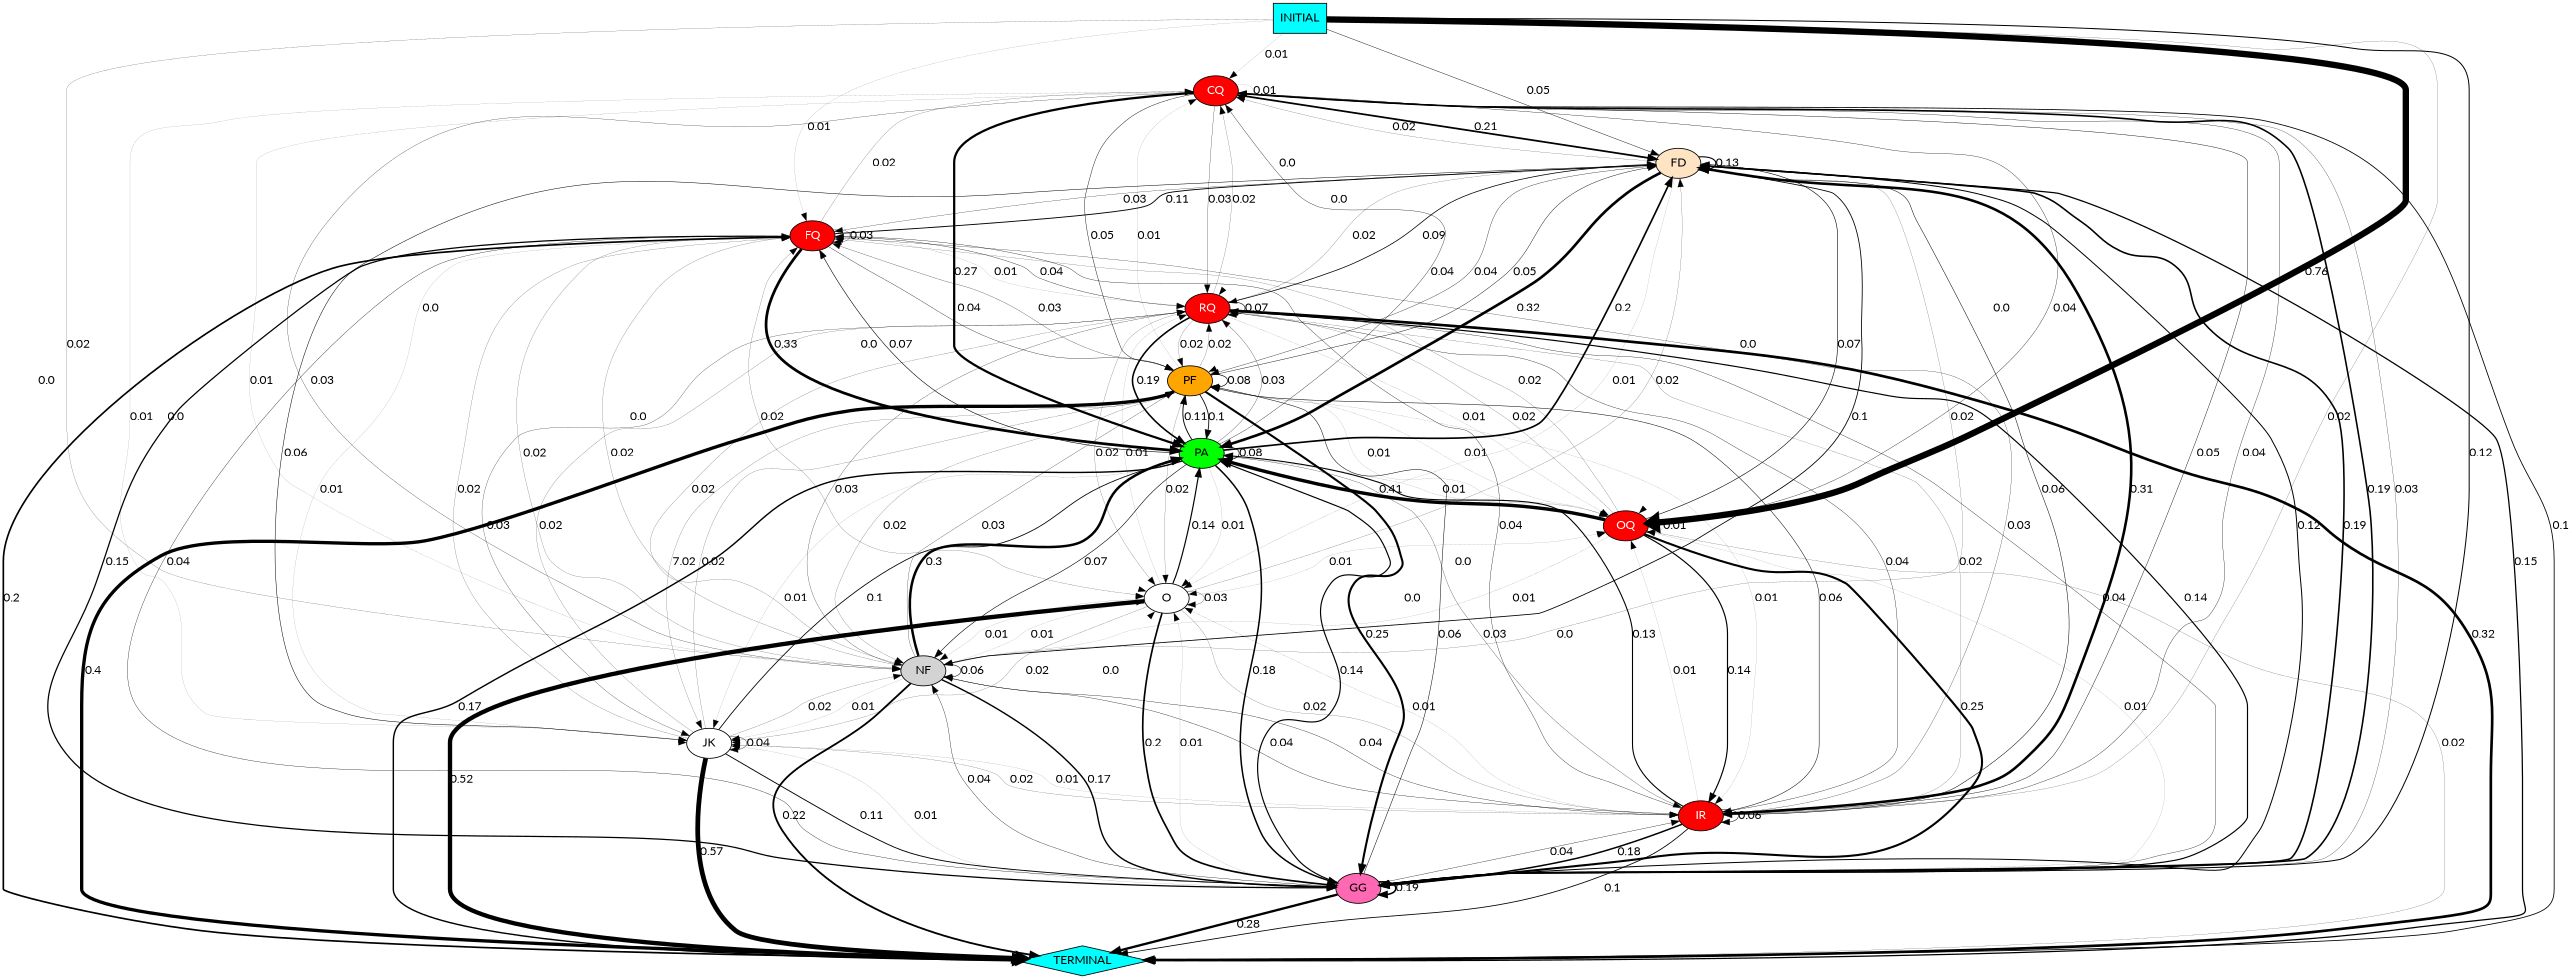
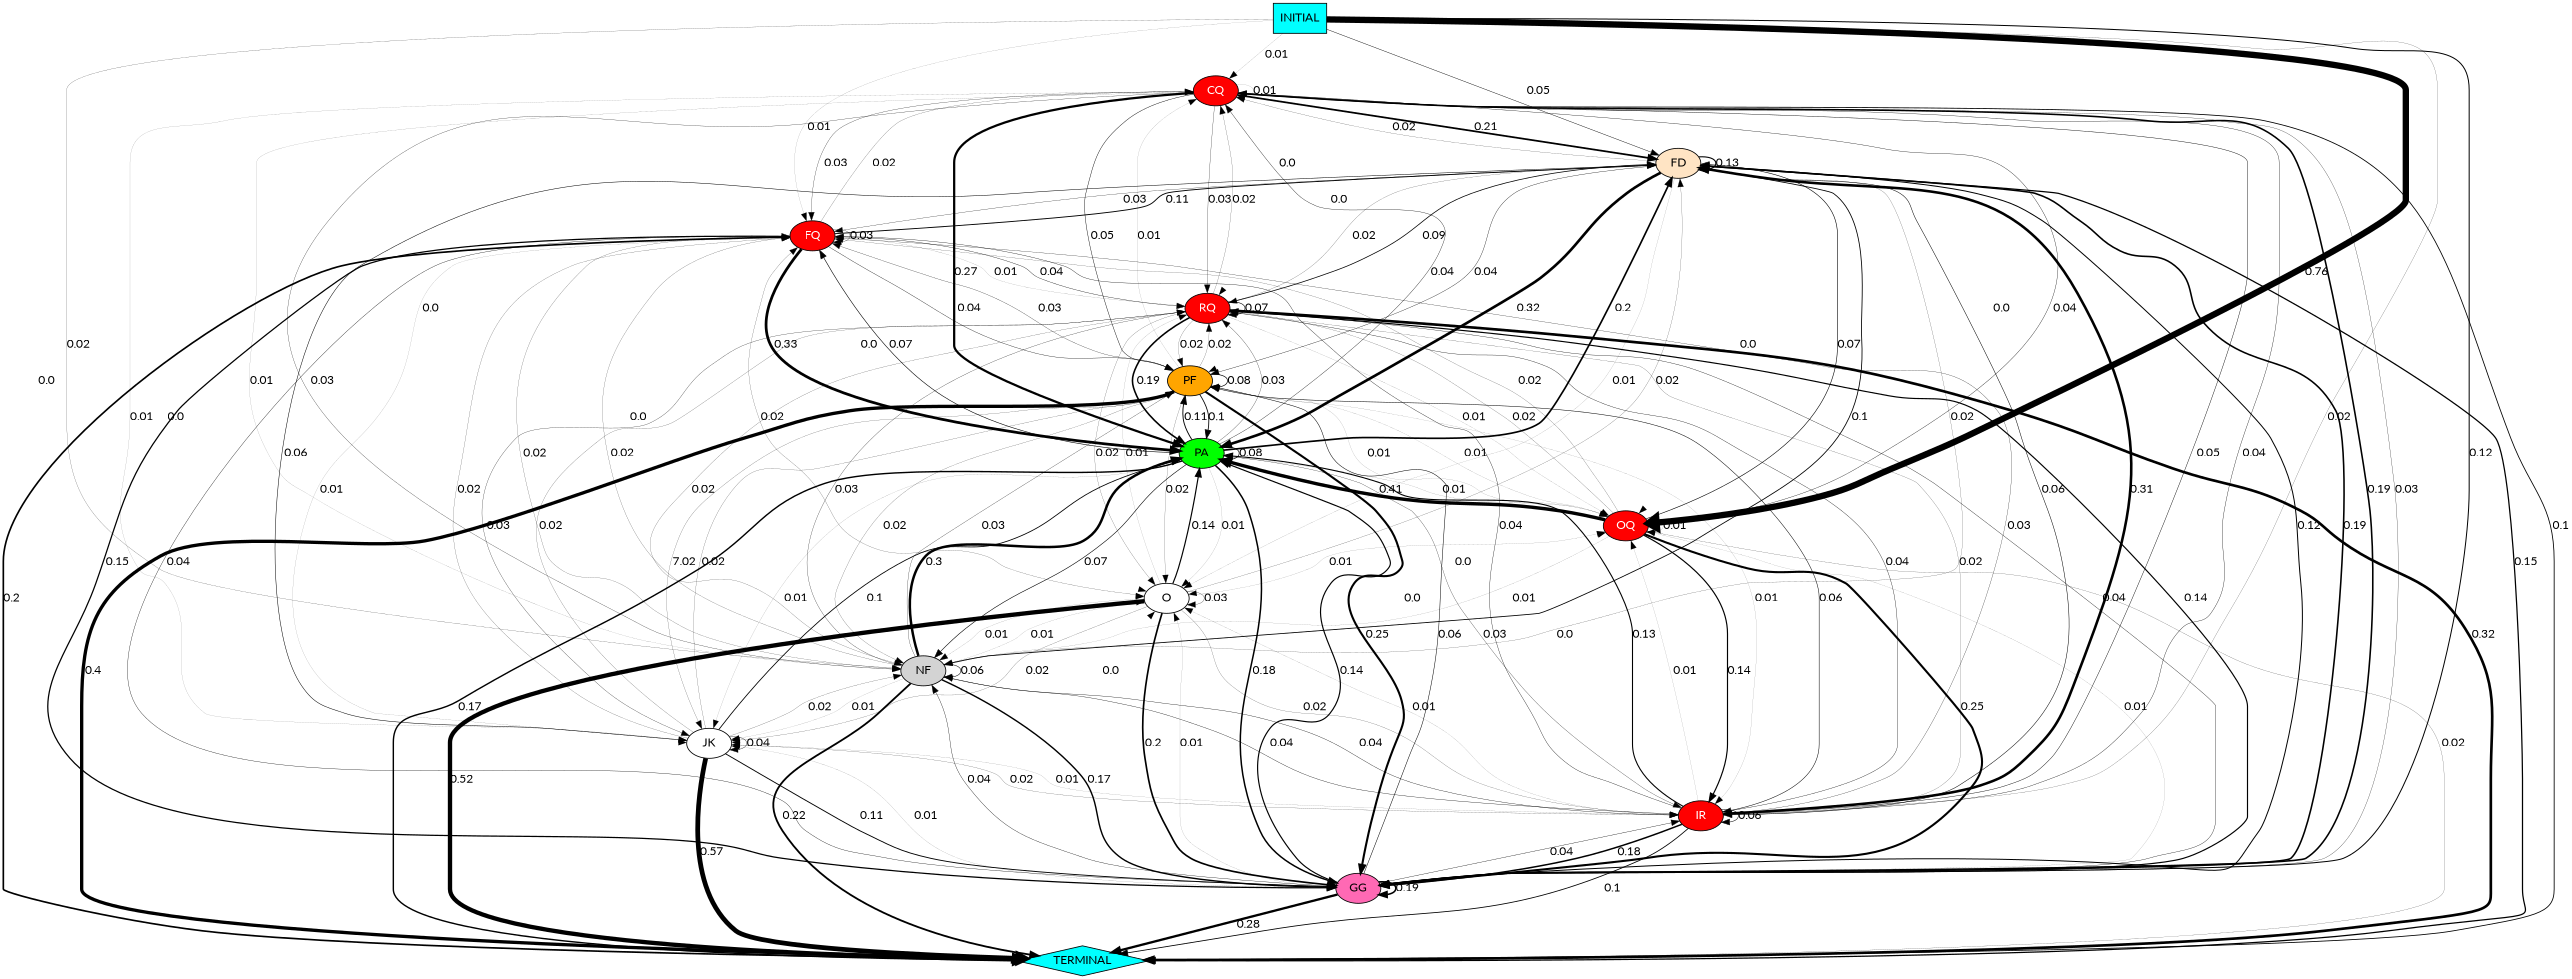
edge "CQ" -> "FQ": added, label "0.03"
edge "PF" -> "FD": removed, label "0.05"
